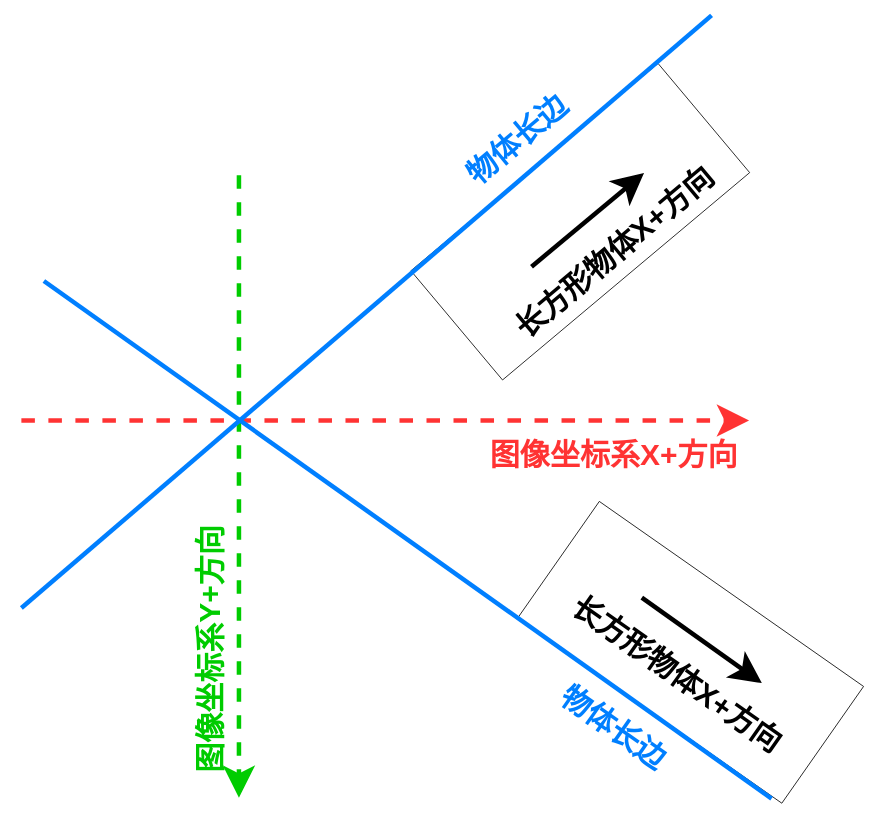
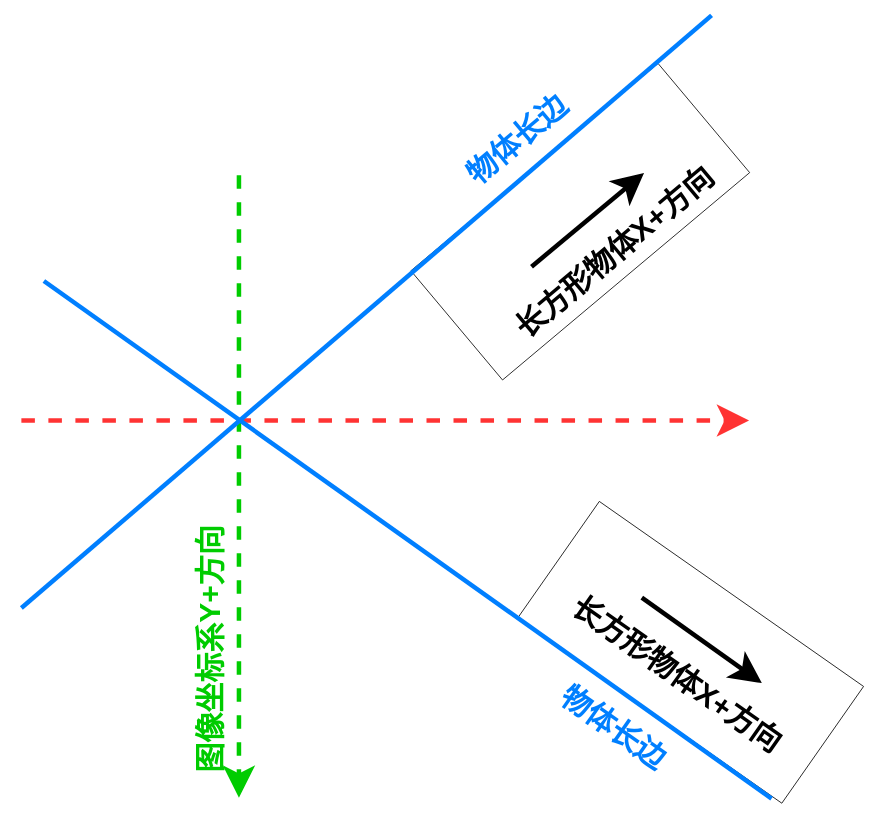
node "图像坐标系X+方向": removed
